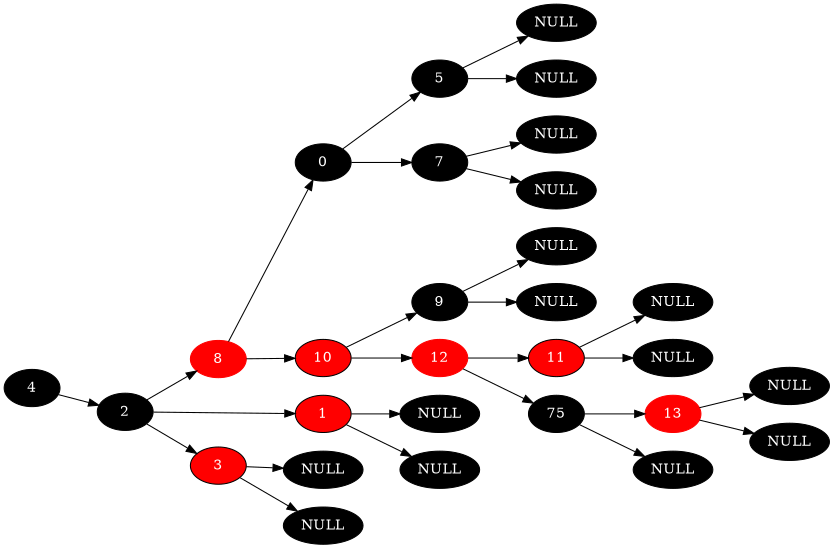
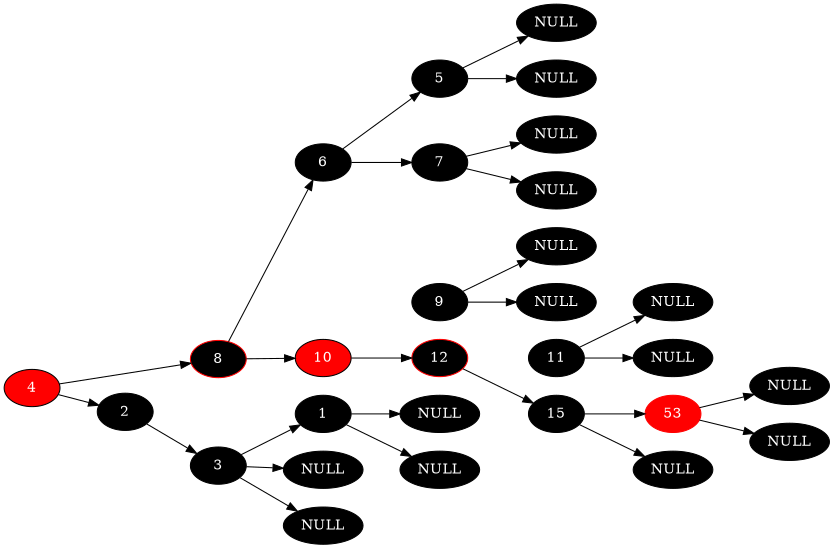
node "0": label "0" -> "6"
edge "10" -> "9": removed
node "12": fillcolor red -> black
edge "12" -> "11": removed
node "11": fillcolor red -> black
node "8": fillcolor red -> black
node "4": fillcolor black -> red
edge "2" -> "8": now "4" -> "8"
edge "2" -> "1": now "3" -> "1"
node "1": fillcolor red -> black
node "75": label "75" -> "15"
node "13": label "13" -> "53"
node "3": fillcolor red -> black
